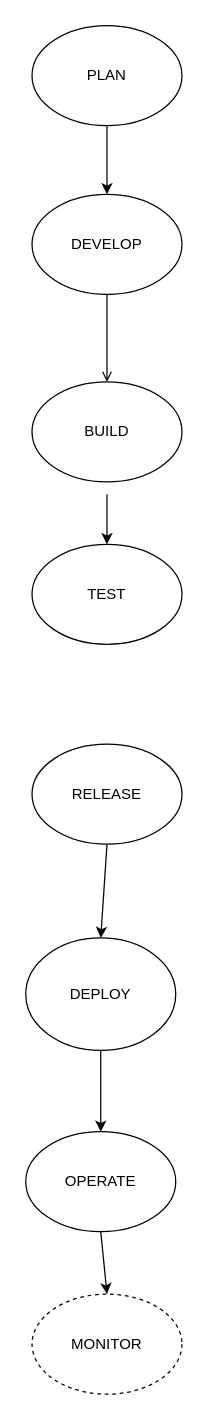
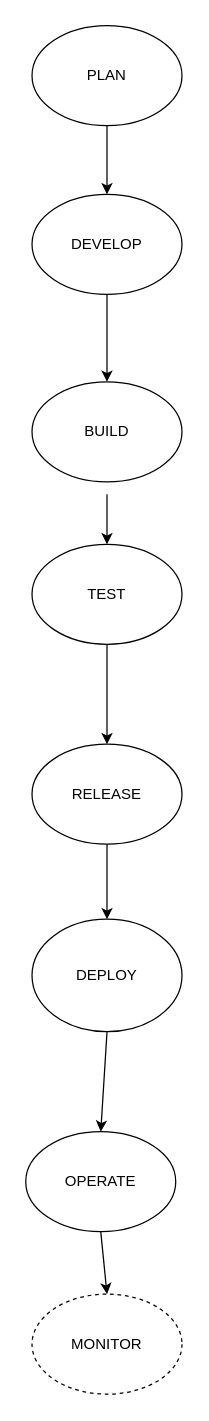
edge "DEVELOP" -> "BUILD": arrowhead open -> classic
edge "TEST" -> "RELEASE": added
node "DEPLOY": moved (101, 994) -> (107, 976)
